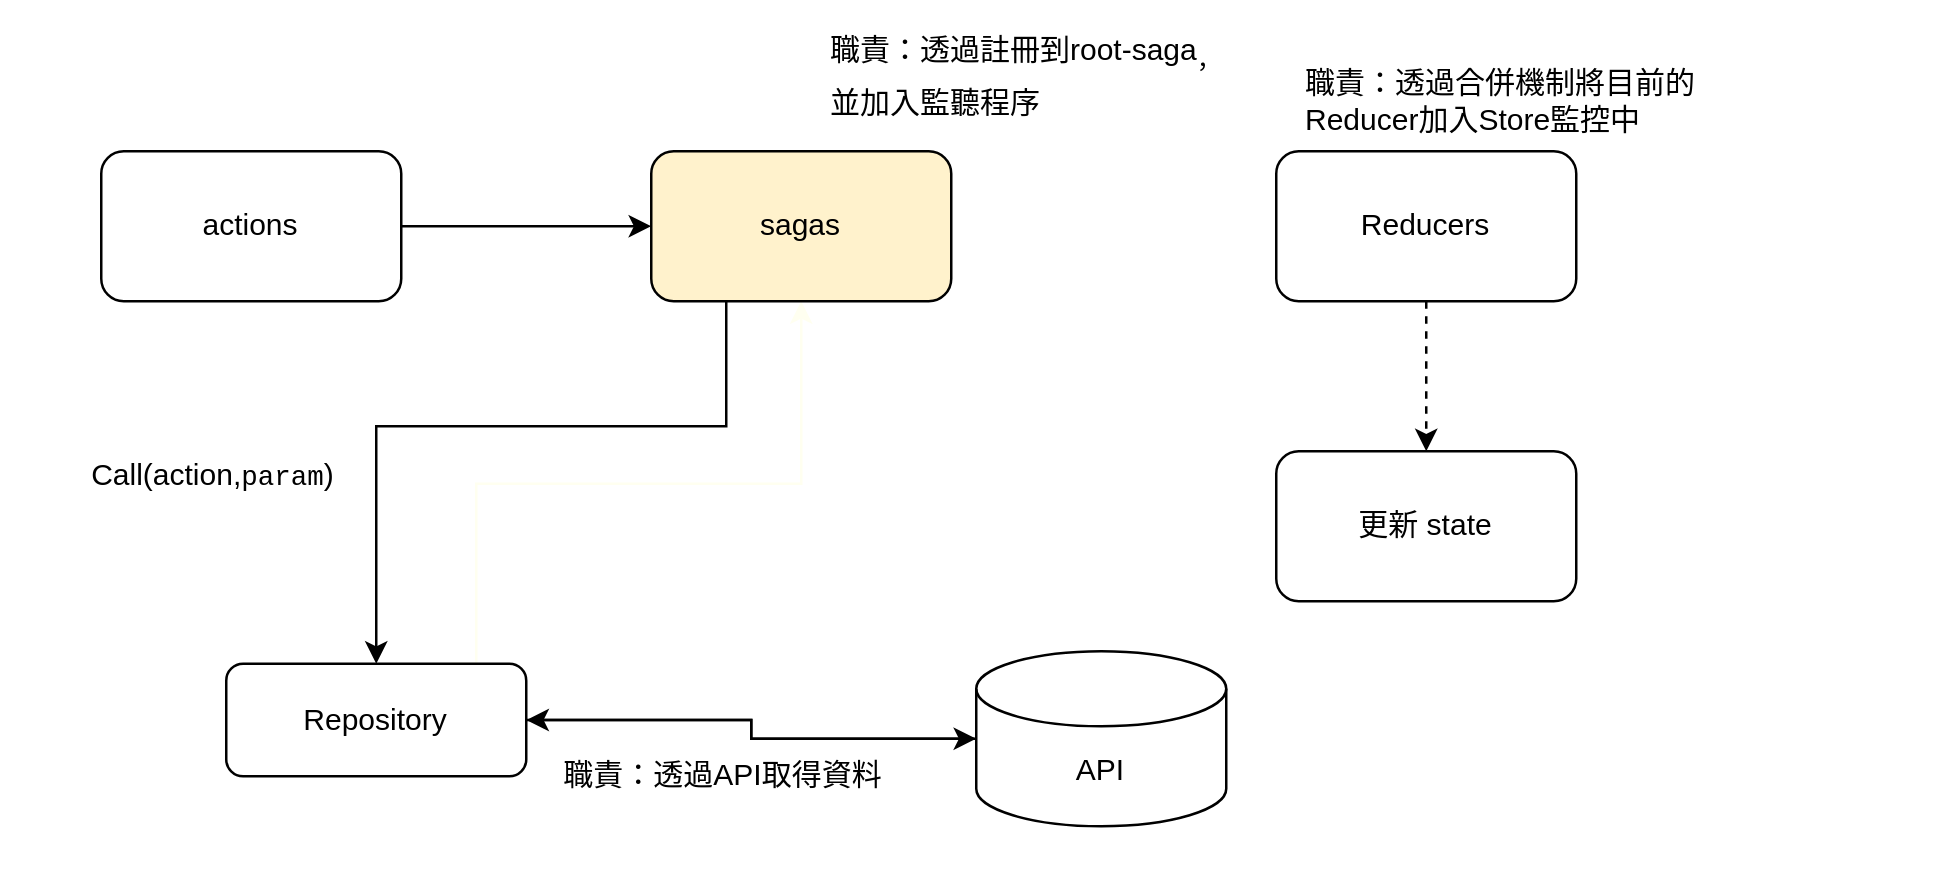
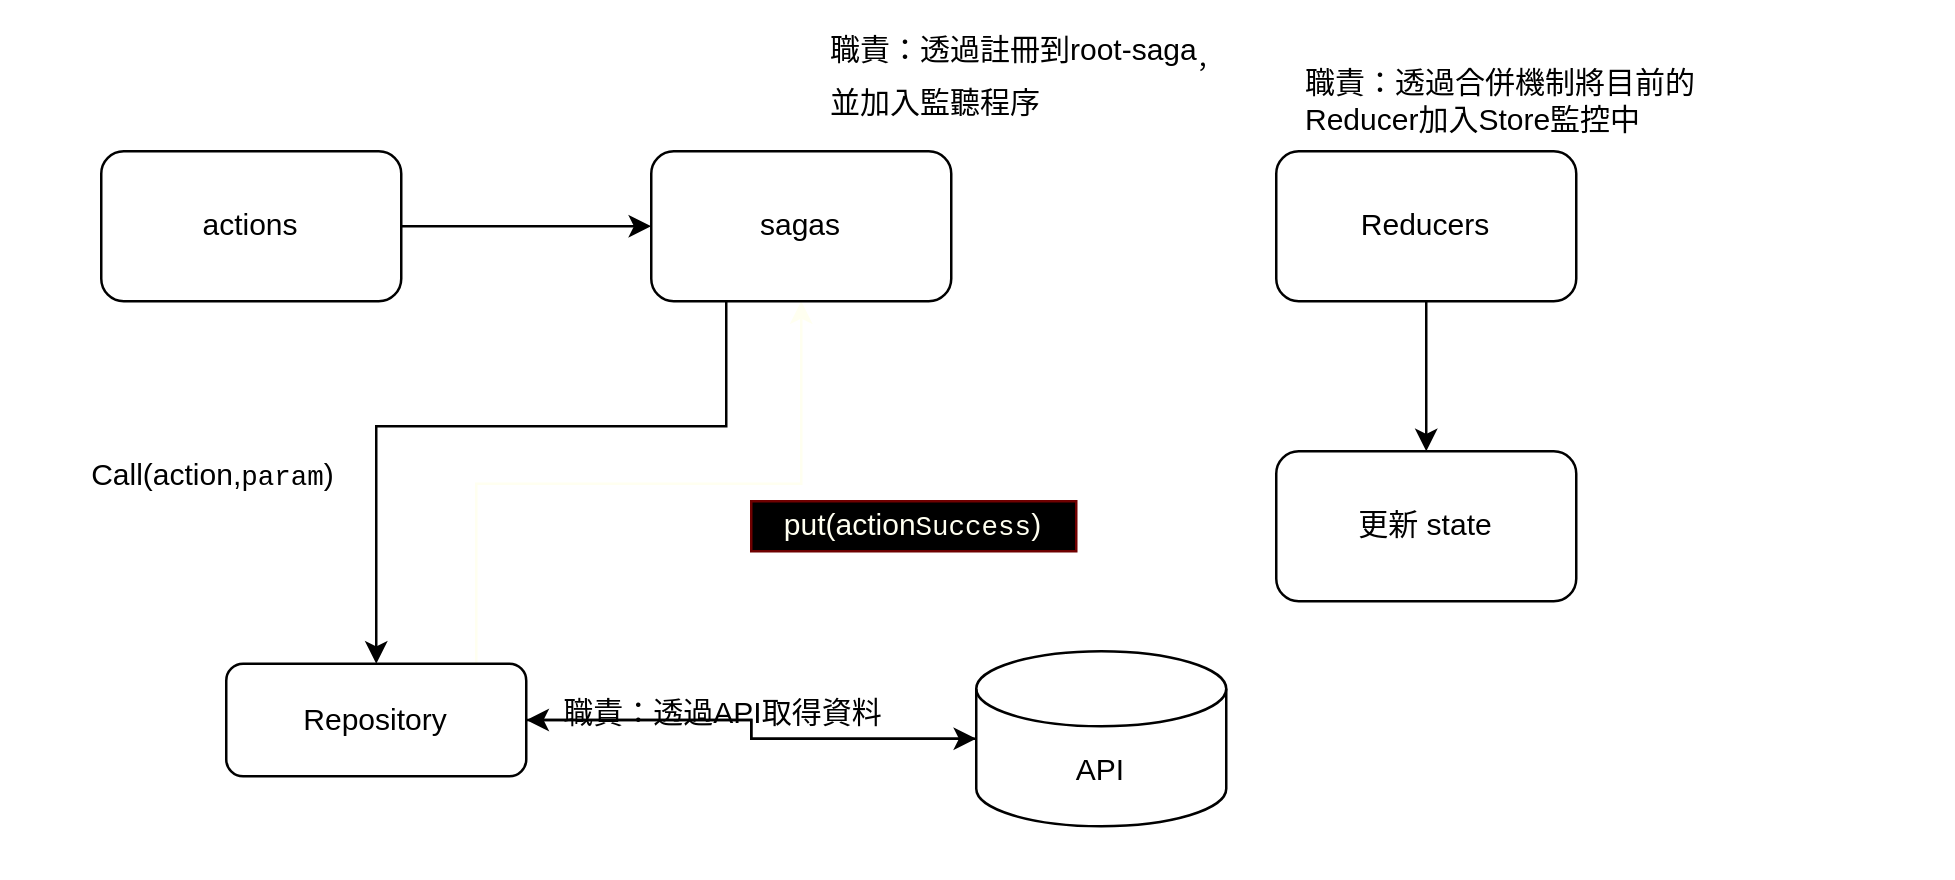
node "sagas": fillcolor #fff2cc -> #ffffff
edge "Reducers" -> "更新 state": style dashed -> solid
node "put(actionSuccess)": added
node "職責：透過API取得資料": moved (724, 776) -> (724, 714)
